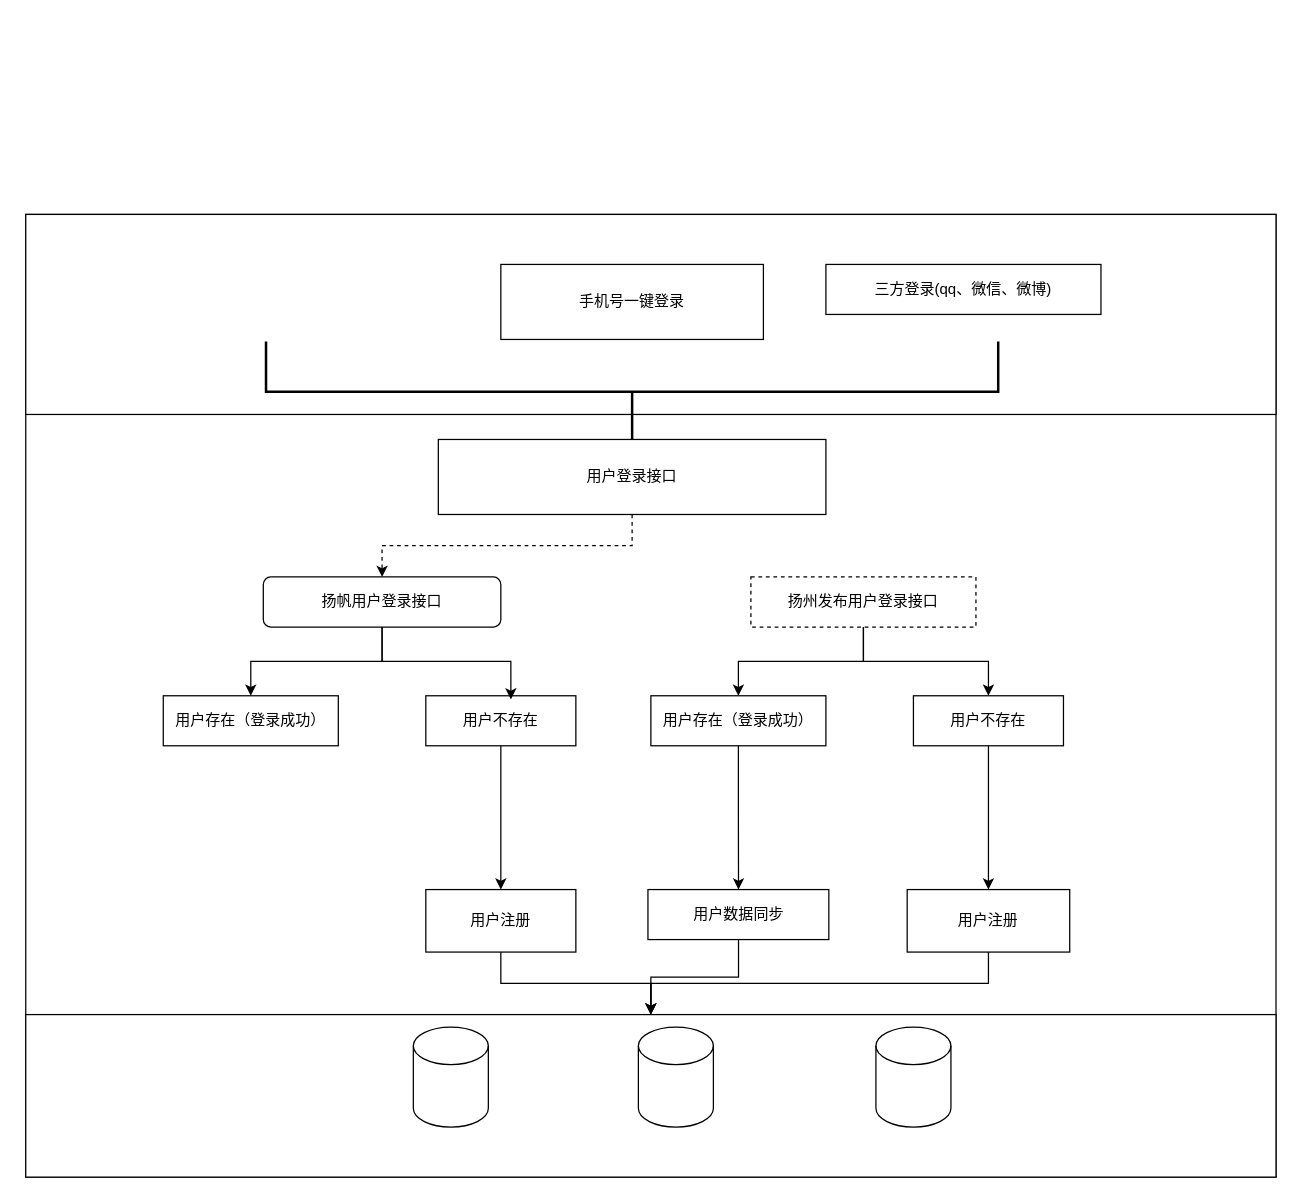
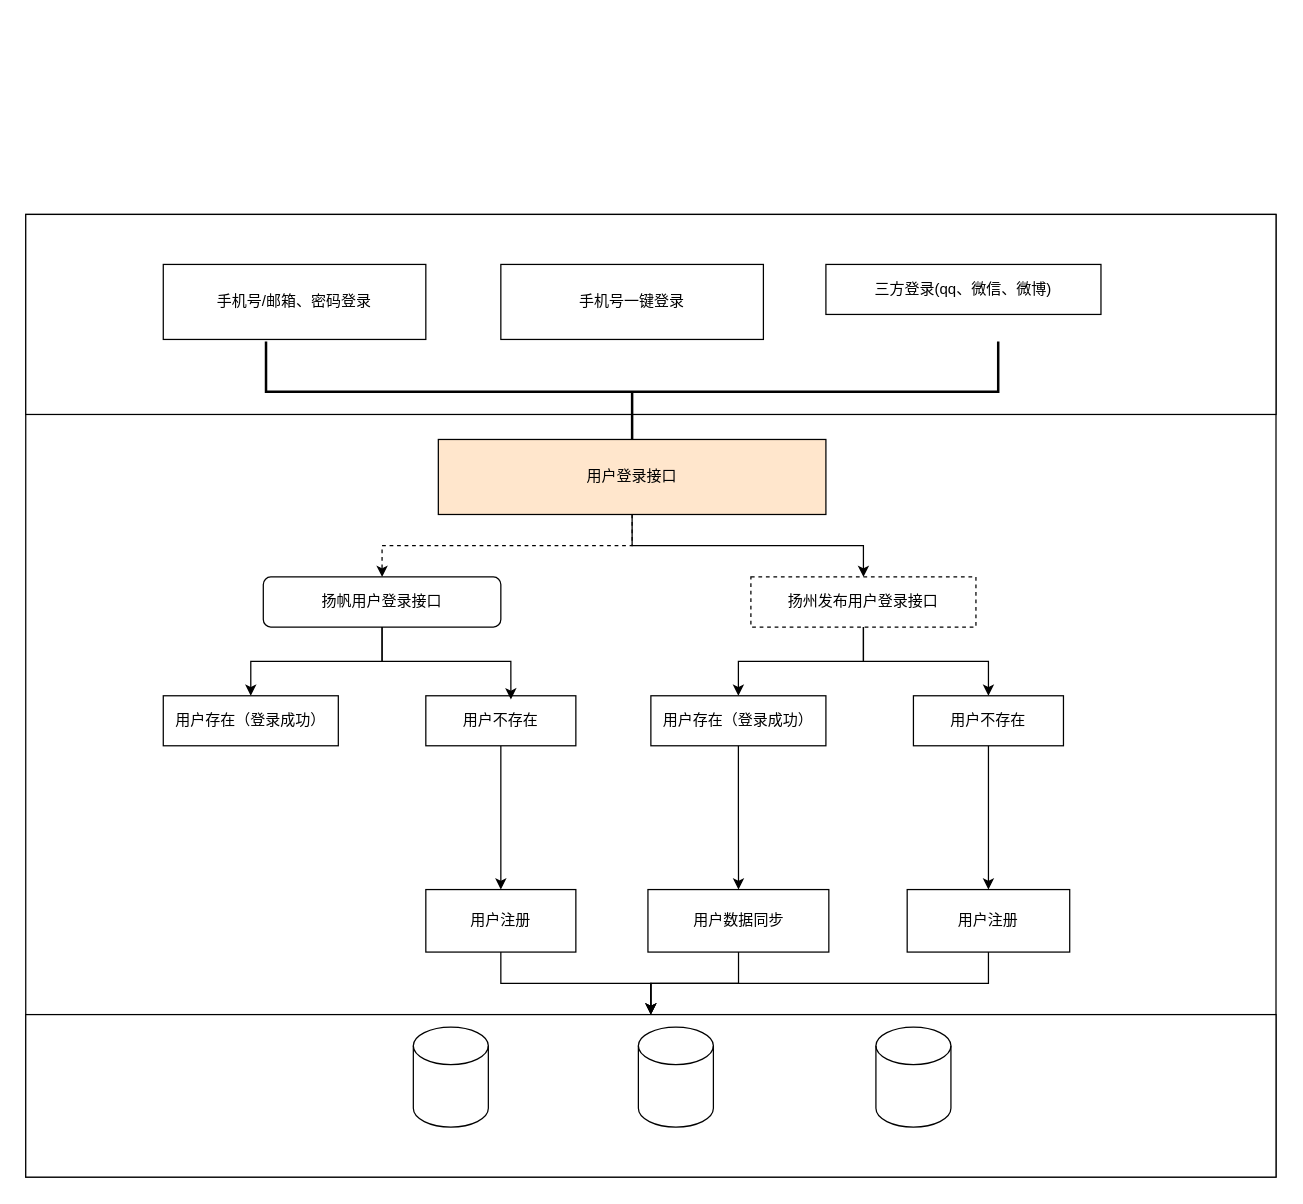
node "手机号/邮箱、密码登录": added
node "用户登录接口": fillcolor #ffffff -> #ffe6cc
edge "用户登录接口" -> "扬州发布用户登录接口": added
node "用户数据同步": size 181x50 -> 181x63
